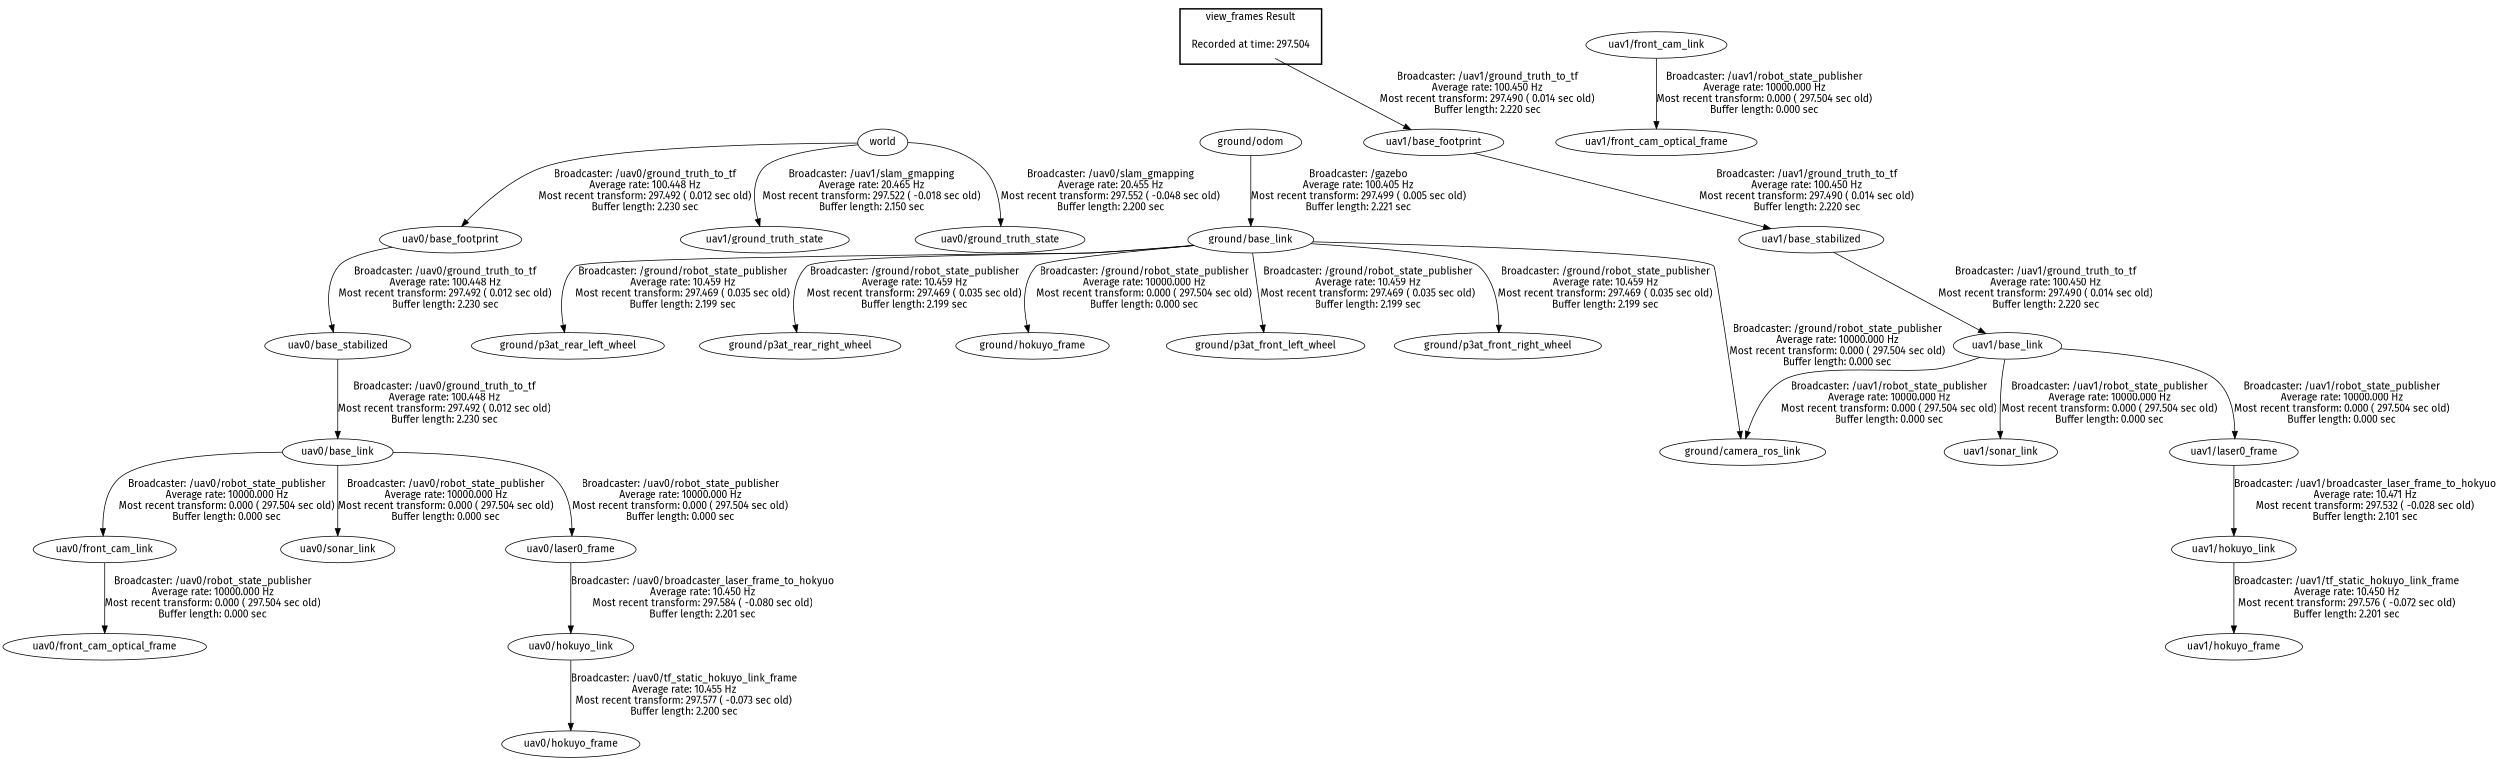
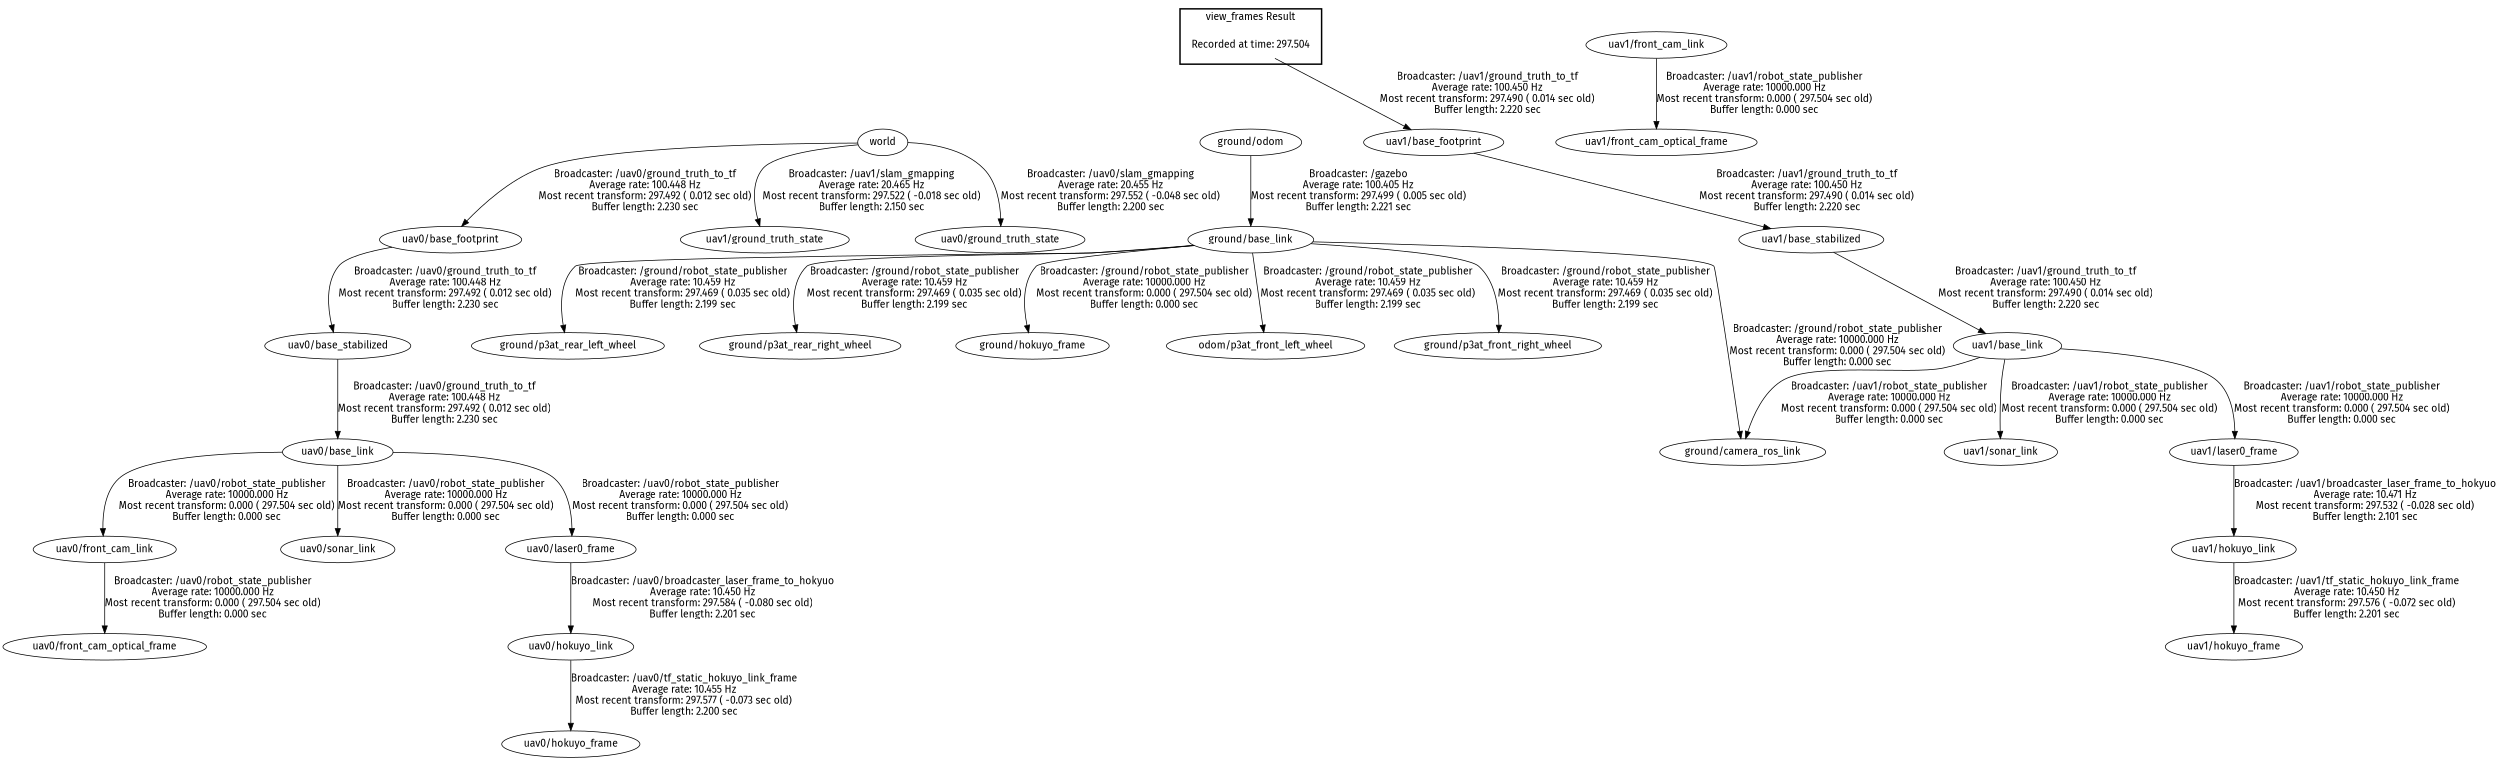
node "ground/p3at_front_left_wheel": label "ground/p3at_front_left_wheel" -> "odom/p3at_front_left_wheel"
